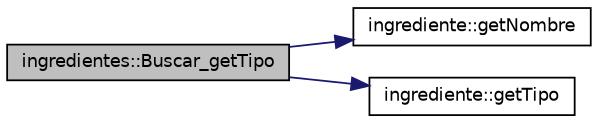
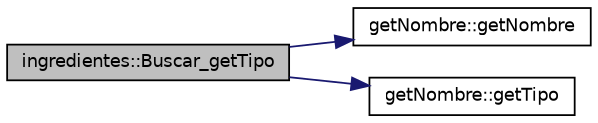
node "ingrediente::getNombre": label "ingrediente::getNombre" -> "getNombre::getNombre"
node "ingrediente::getTipo": label "ingrediente::getTipo" -> "getNombre::getTipo"
